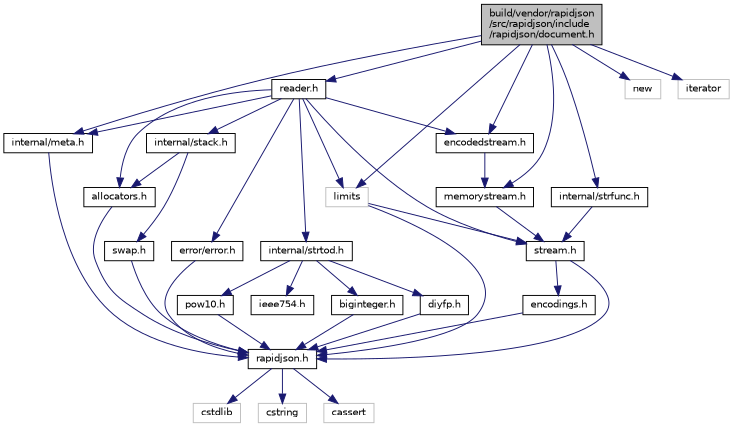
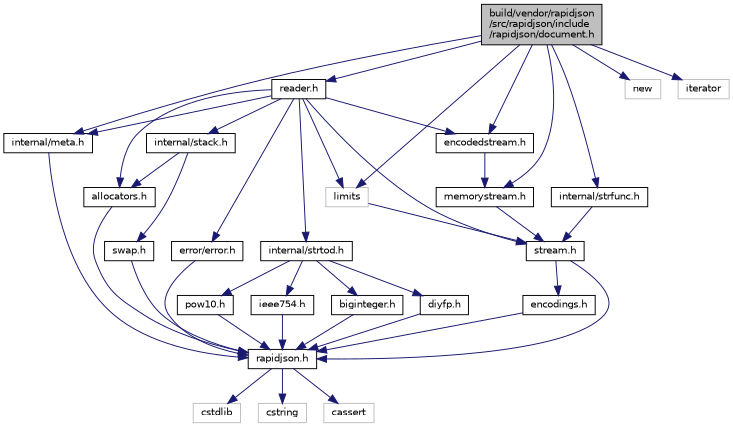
edge "limits" -> "rapidjson.h": now "ieee754.h" -> "rapidjson.h"
